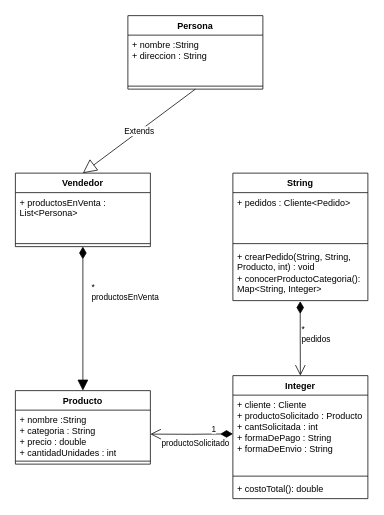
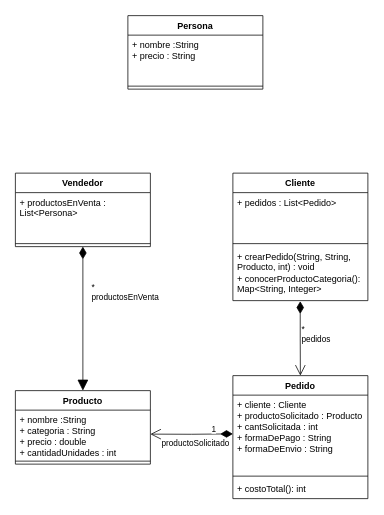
node "+ nombre :String + direccion : String": label "+ nombre :String + direccion : String" -> "+ nombre :String + precio : String"
edge "Persona" -> "Vendedor": removed, label "Extends"
node "String": label "String" -> "Cliente"
node "+ pedidos : Cliente<Pedido>": label "+ pedidos : Cliente<Pedido>" -> "+ pedidos : List<Pedido>"
node "Integer": label "Integer" -> "Pedido"
node "+ costoTotal(): double": label "+ costoTotal(): double" -> "+ costoTotal(): int"
